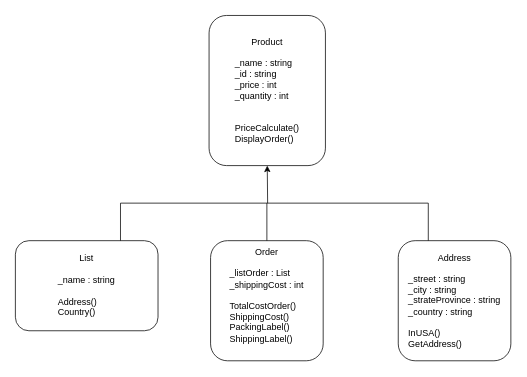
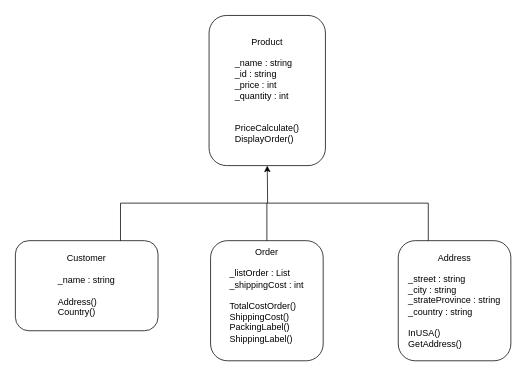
node "List _name : string Address() Country()": label "List _name : string Address() Country()" -> "Customer _name : string Address() Country()"
